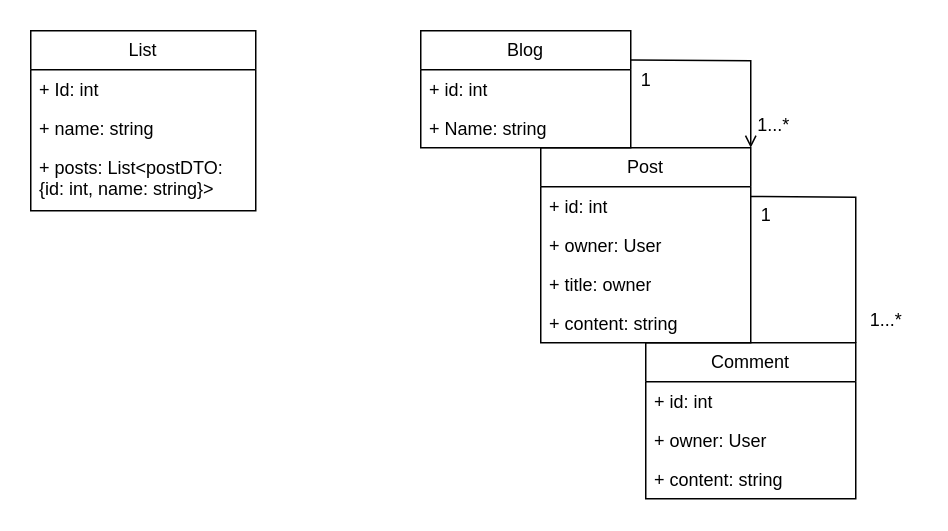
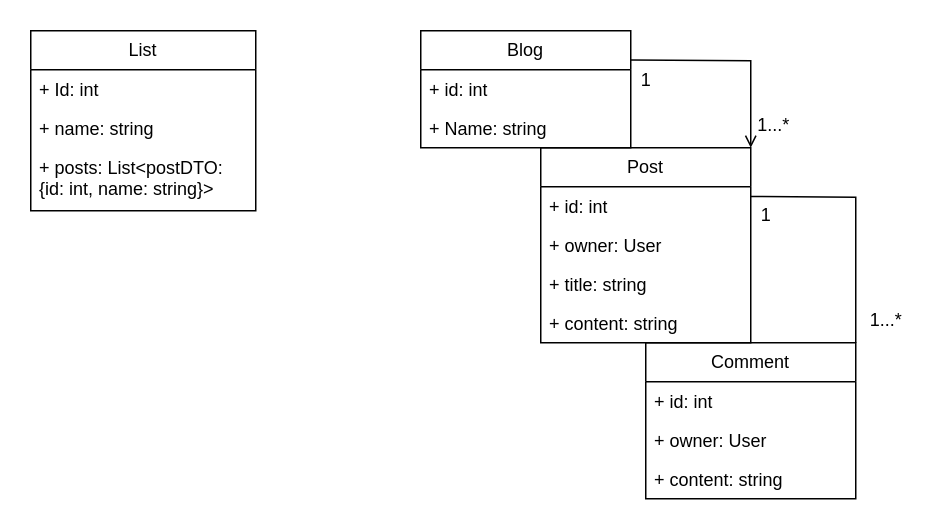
node "+ title: owner": label "+ title: owner" -> "+ title: string"
